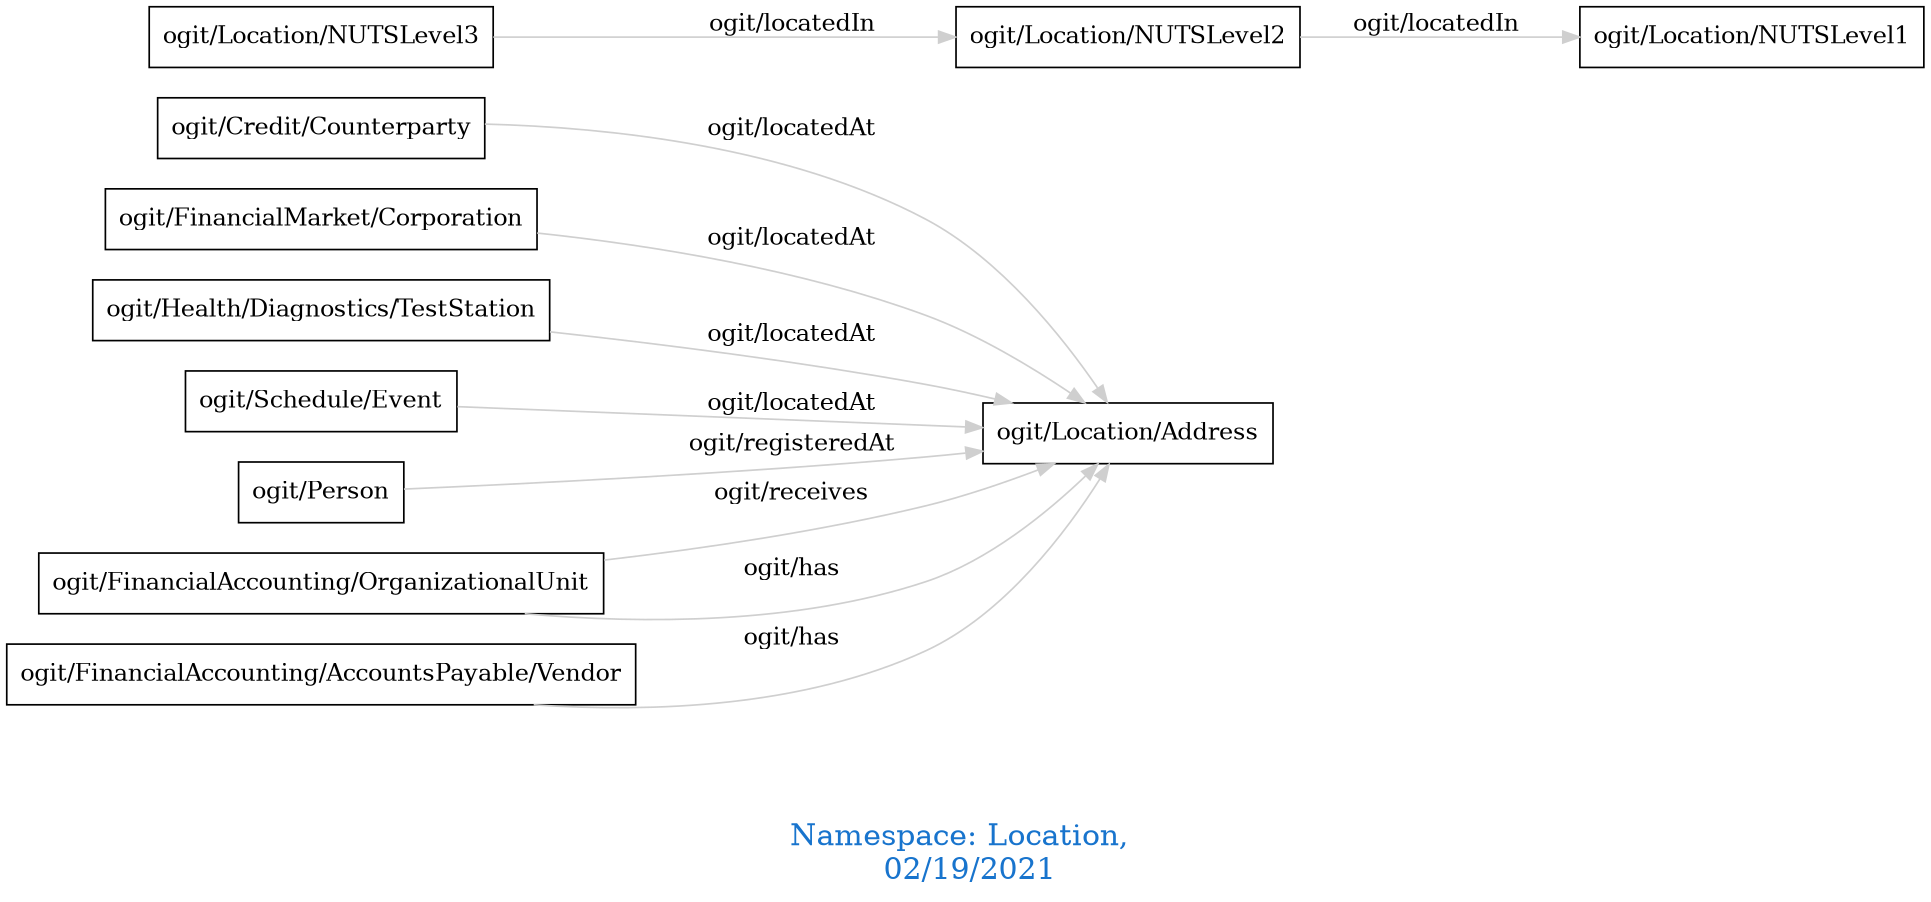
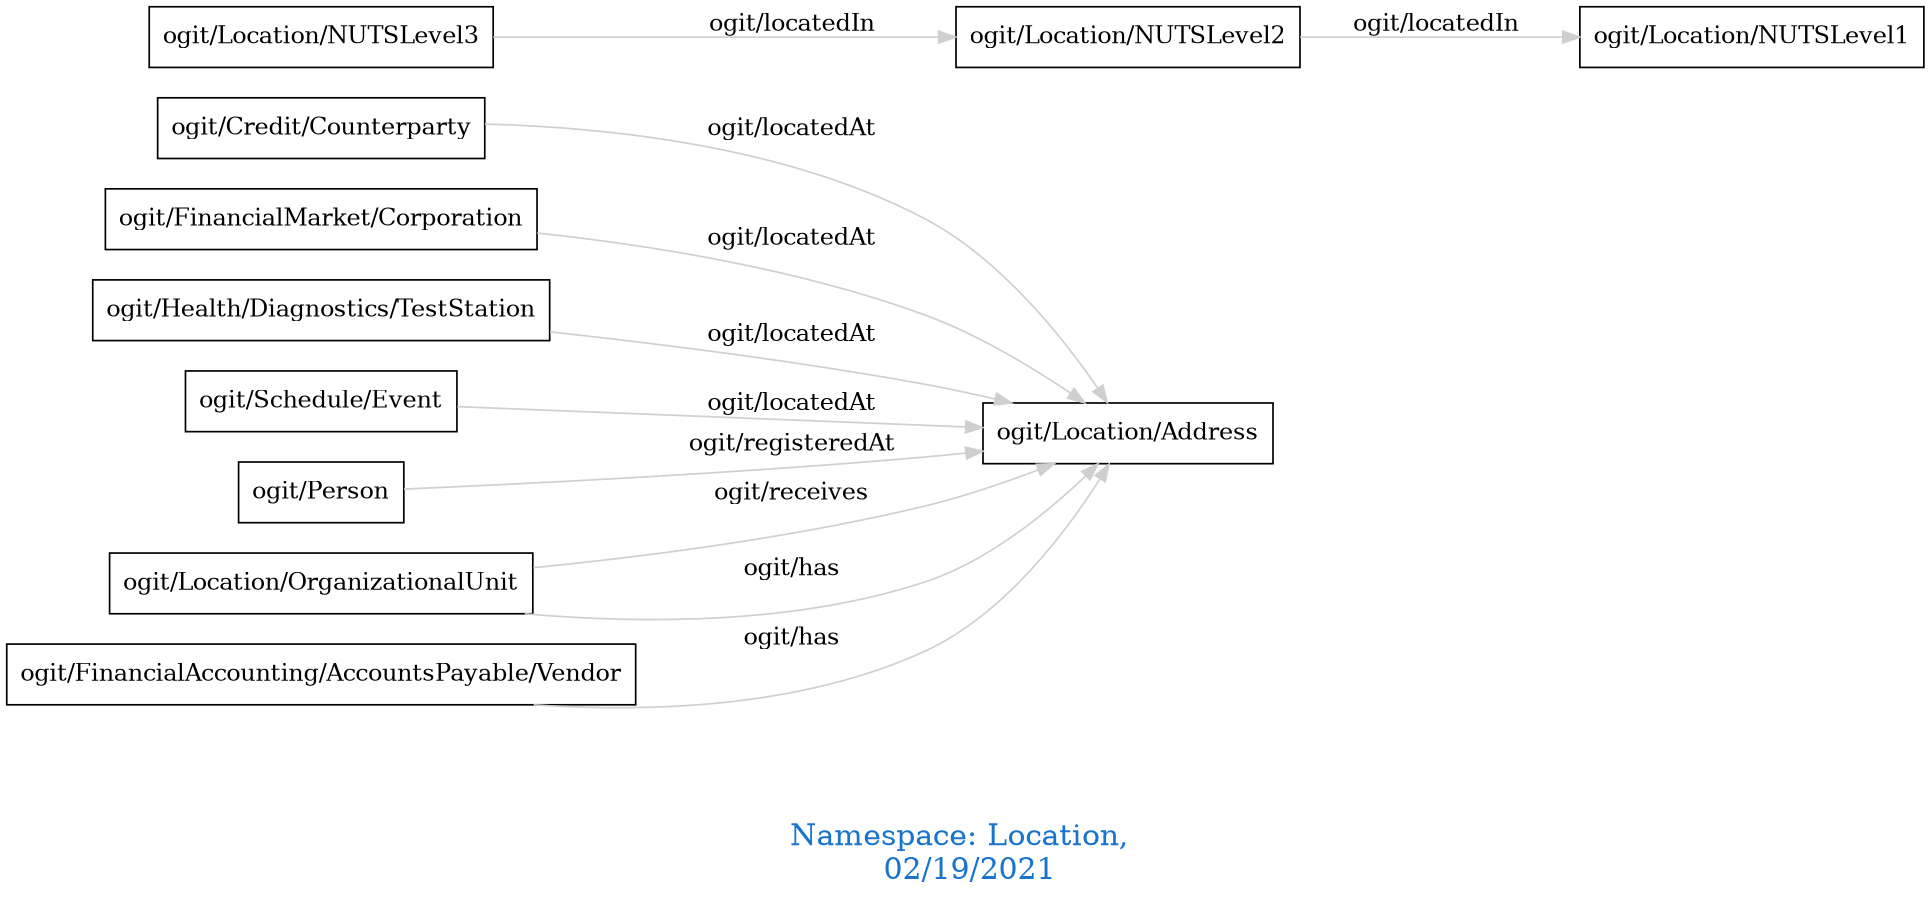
node "ogit/FinancialAccounting/OrganizationalUnit": label "ogit/FinancialAccounting/OrganizationalUnit" -> "ogit/Location/OrganizationalUnit"
